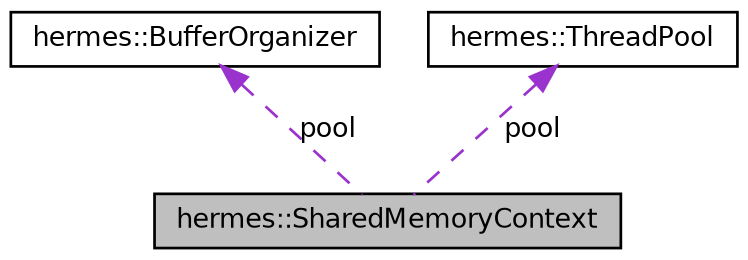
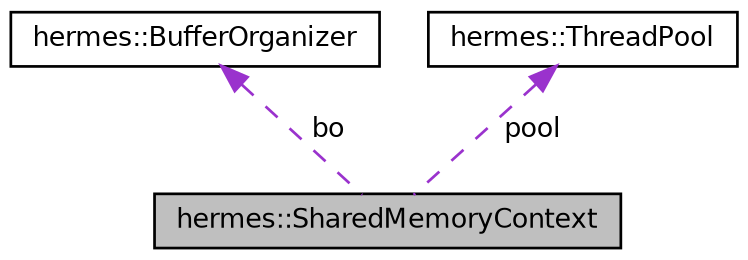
edge "hermes::SharedMemoryContext" -> "hermes::BufferOrganizer": label " pool" -> " bo"
